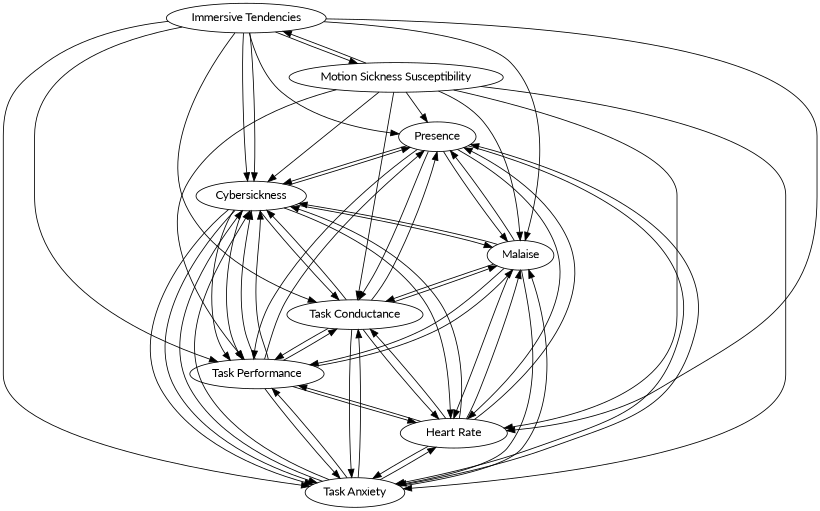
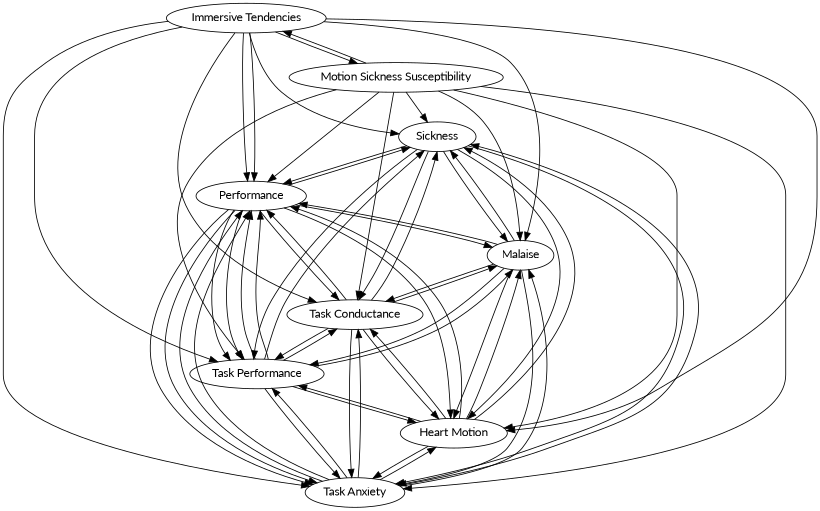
node "Presence": label "Presence" -> "Sickness"
node "Cybersickness": label "Cybersickness" -> "Performance"
node "Heart Rate": label "Heart Rate" -> "Heart Motion"
